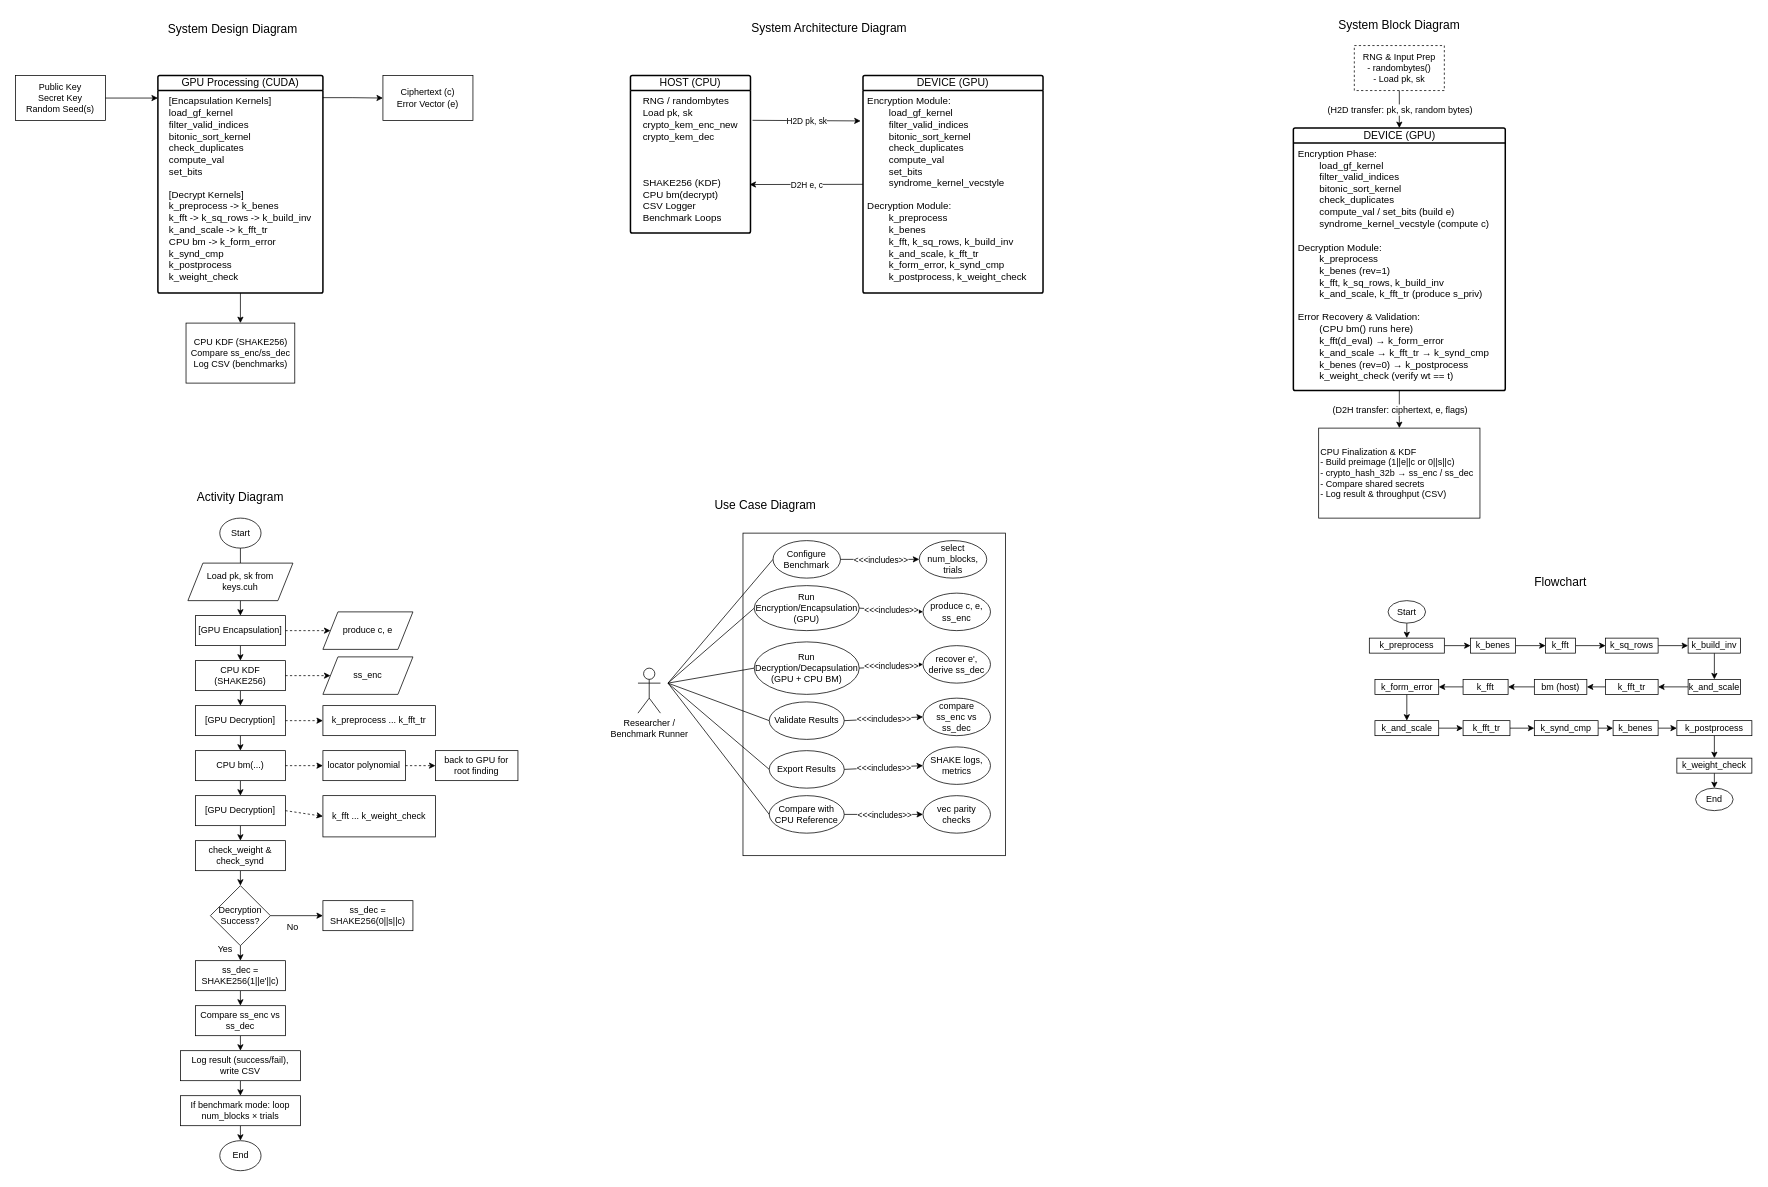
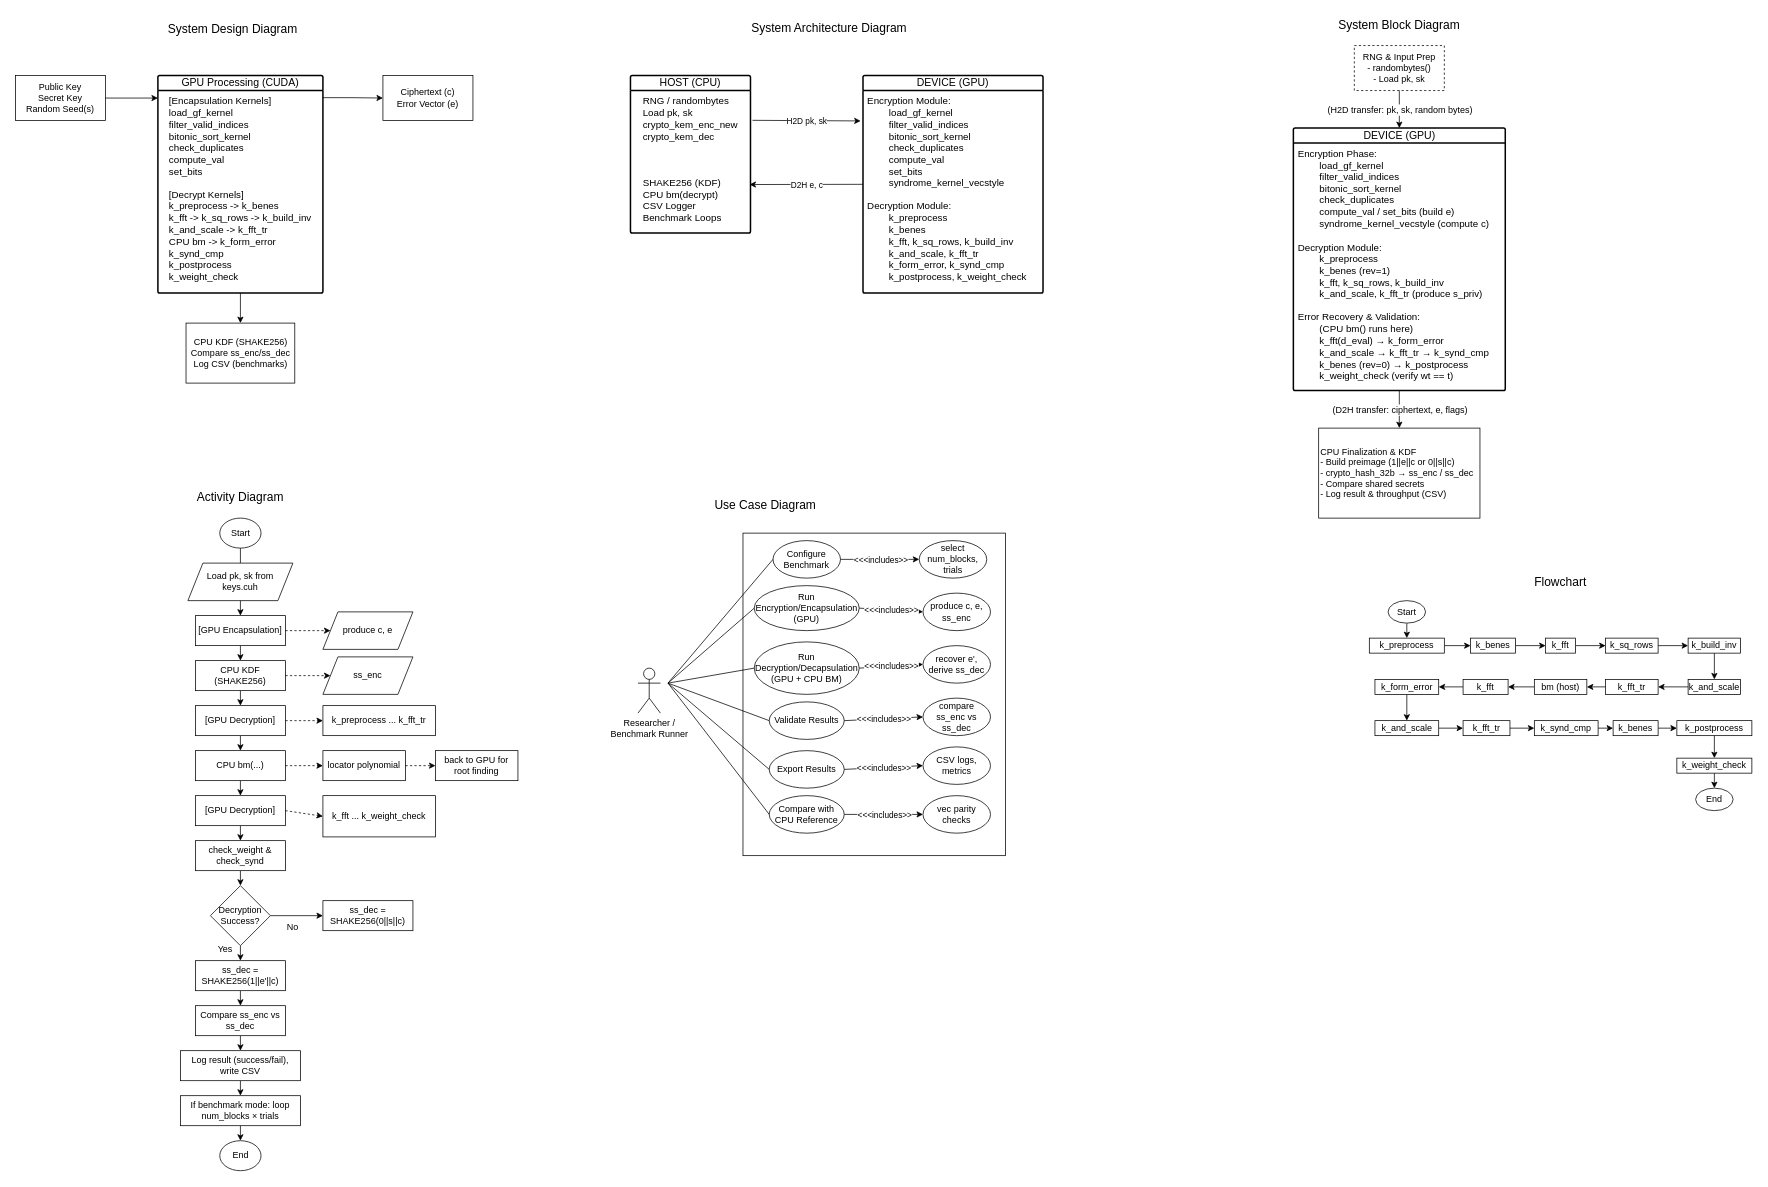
node "SHAKE logs, metrics": label "SHAKE logs, metrics" -> "CSV logs, metrics"
